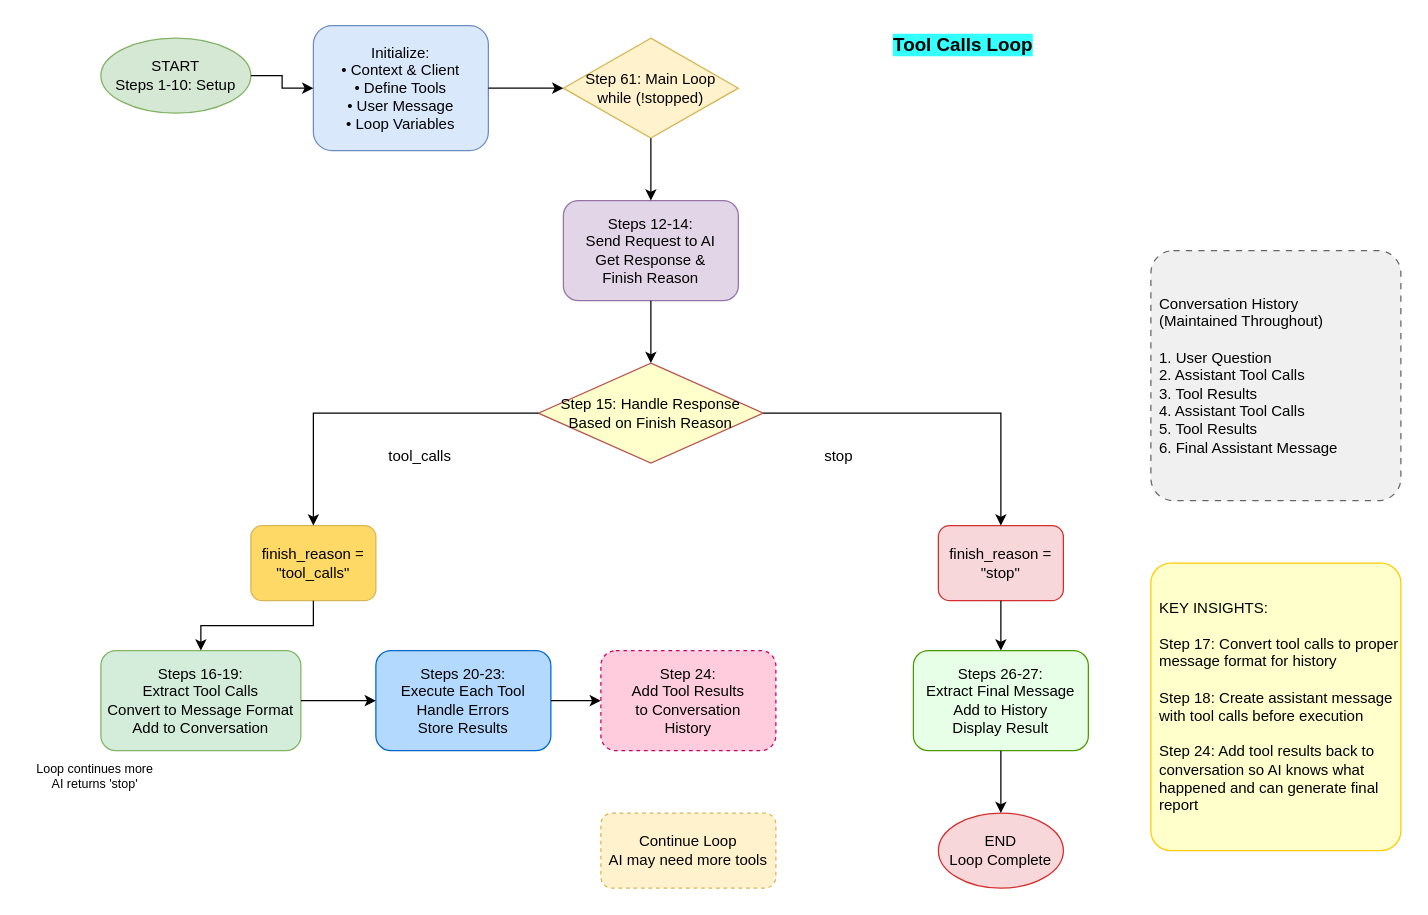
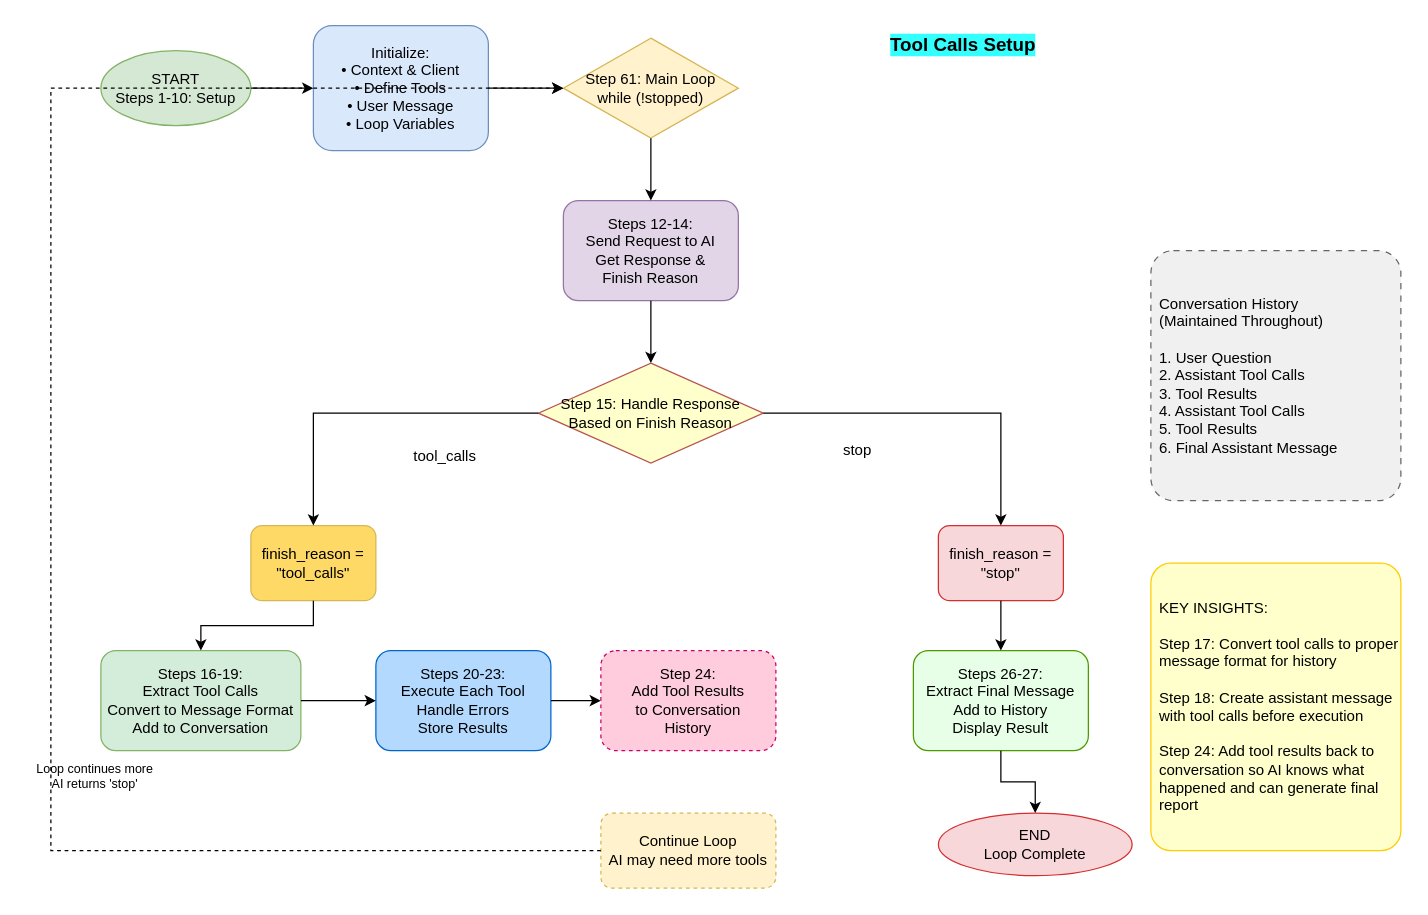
node "Tool Calls Loop": label "Tool Calls Loop" -> "Tool Calls Setup"
node "START Steps 1-10: Setup": moved (176, 76) -> (176, 88)
node "tool_calls": moved (419, 457) -> (444, 457)
node "stop": moved (838, 457) -> (857, 451)
edge "Continue Loop AI may need more tools" -> "Step 61: Main Loop while (!stopped)": added
node "END Loop Complete": size 125x75 -> 194x63
